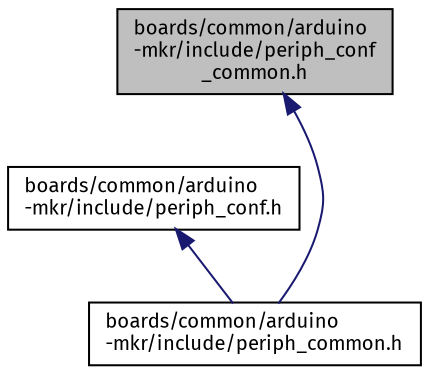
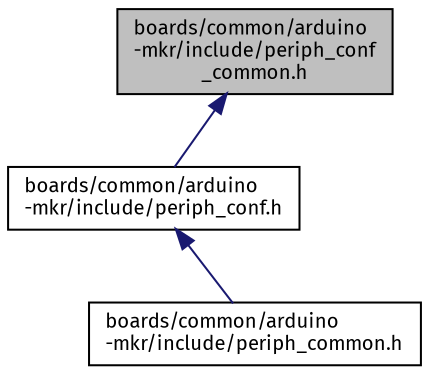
edge "boards/common/arduino -mkr/include/periph_common.h" -> "boards/common/arduino -mkr/include/periph_conf _common.h": now "boards/common/arduino -mkr/include/periph_conf.h" -> "boards/common/arduino -mkr/include/periph_conf _common.h"
